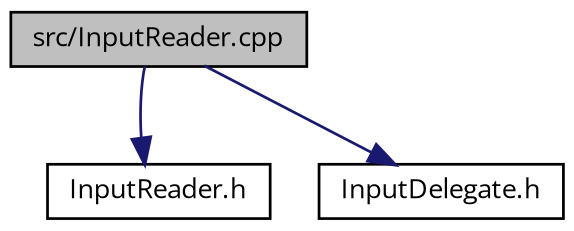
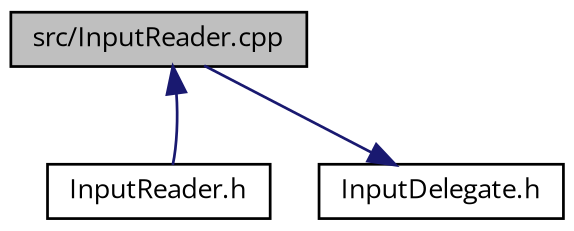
edge "src/InputReader.cpp" -> "InputReader.h": reversed
